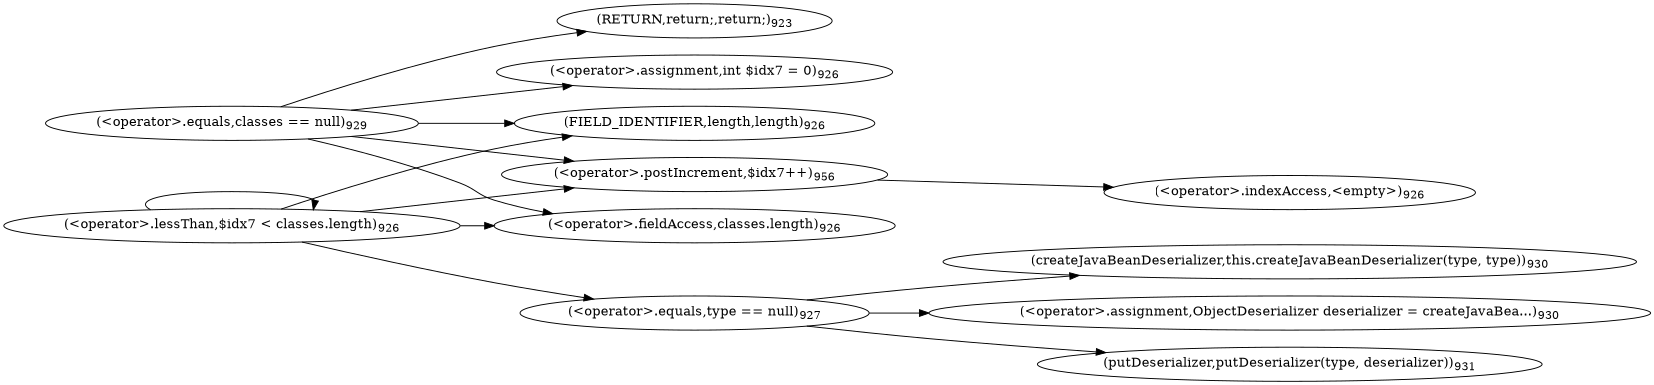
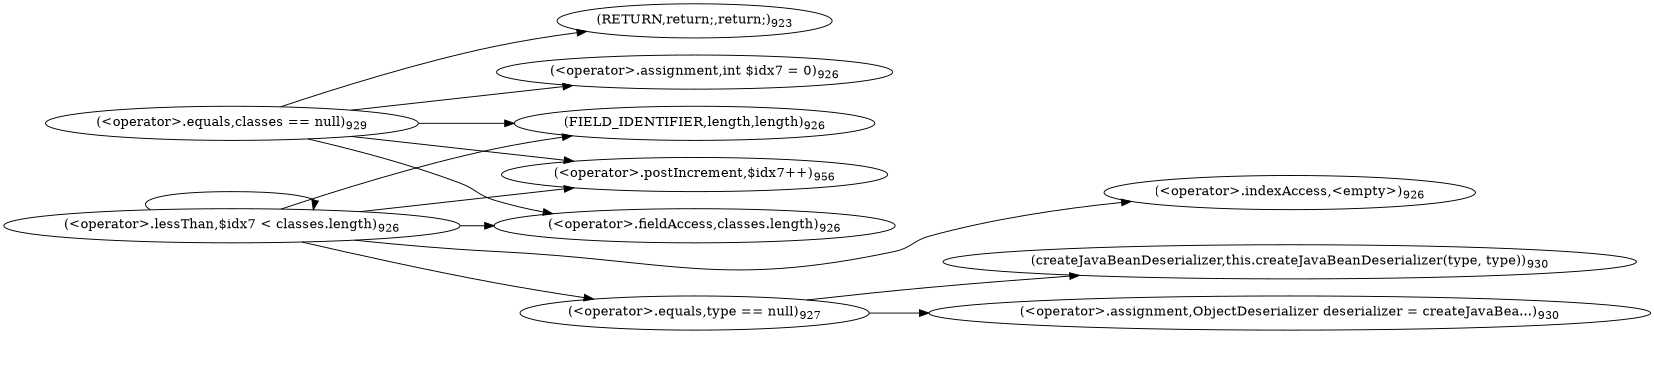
edge "(<operator>.postIncrement,$idx7++)" -> "(<operator>.indexAccess,<empty>)": now "(<operator>.lessThan,$idx7 < classes.length)" -> "(<operator>.indexAccess,<empty>)"
node "(putDeserializer,putDeserializer(type, deserializer))": removed
